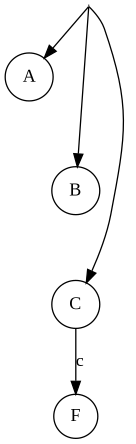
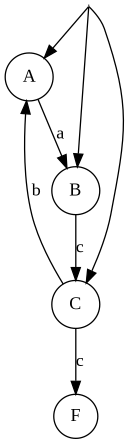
edge "A" -> "B": added, label "a"
edge "C" -> "A": added, label "b"
edge "B" -> "C": added, label "c"
